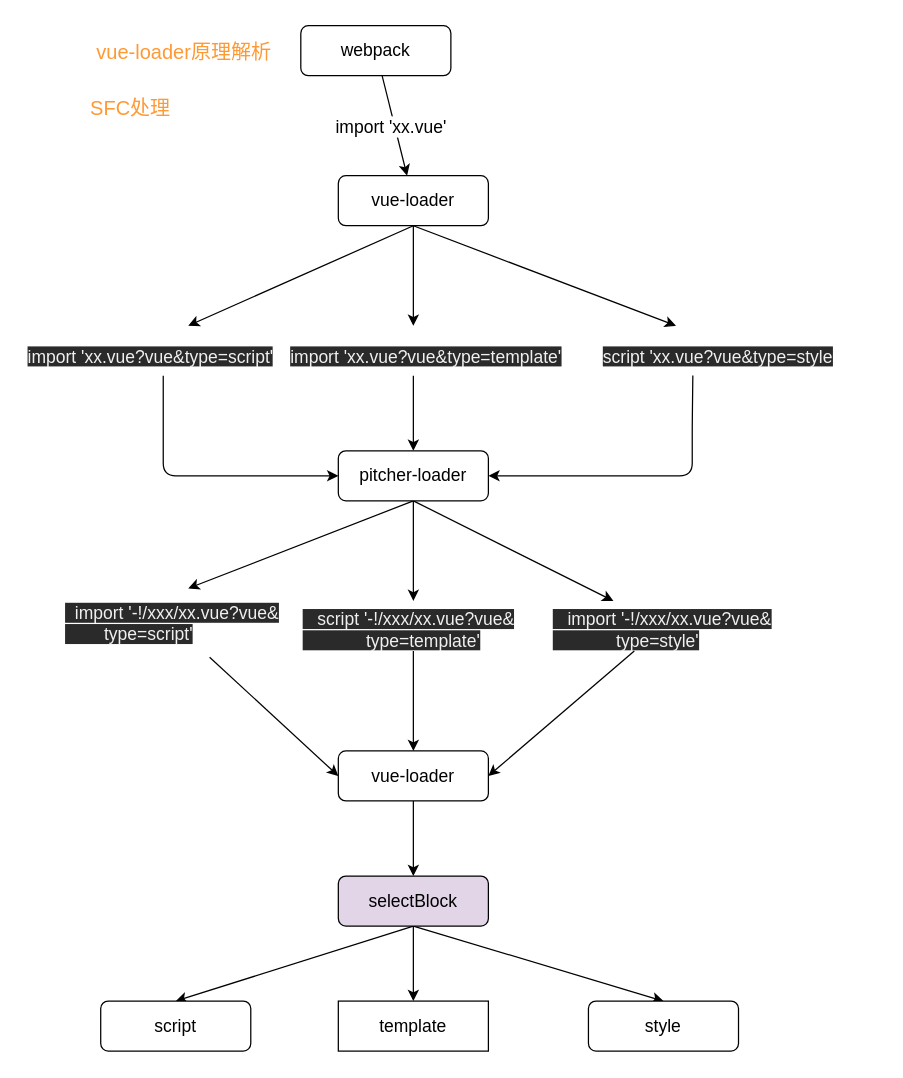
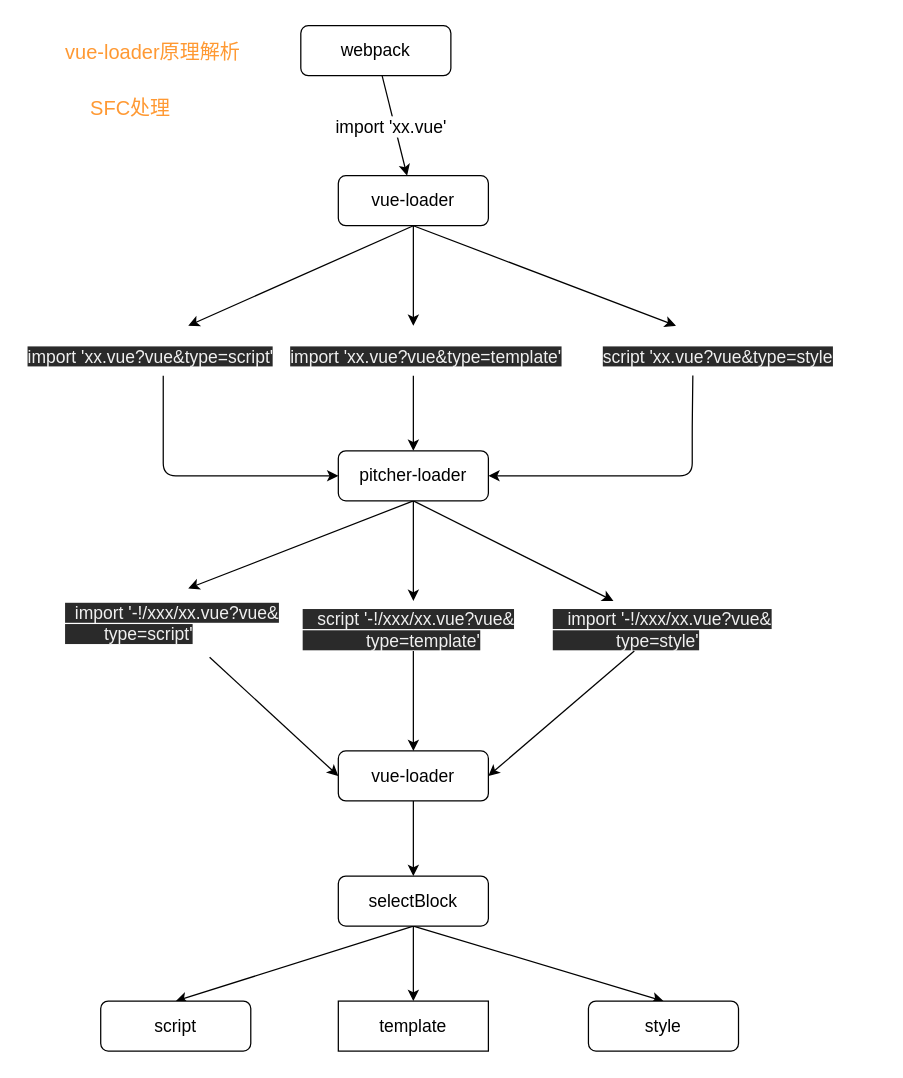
node "vue-loader原理解析": moved (188, 51) -> (157, 51)
node "selectBlock": fillcolor #e1d5e7 -> #ffffff
